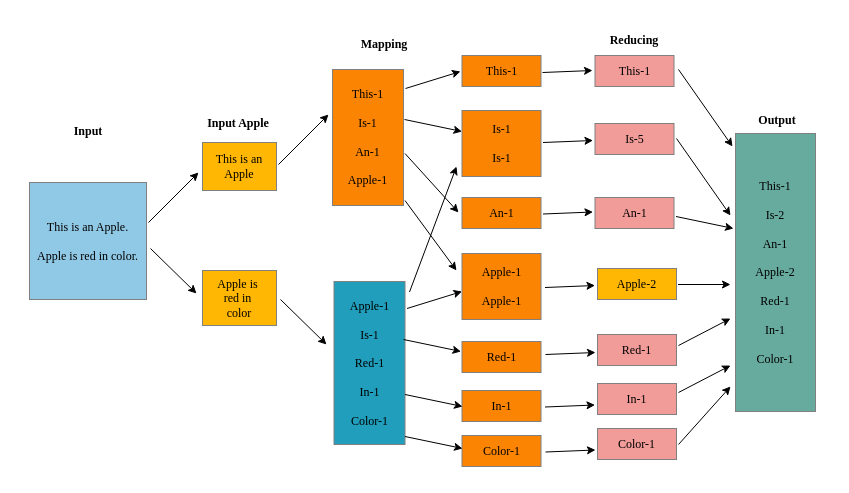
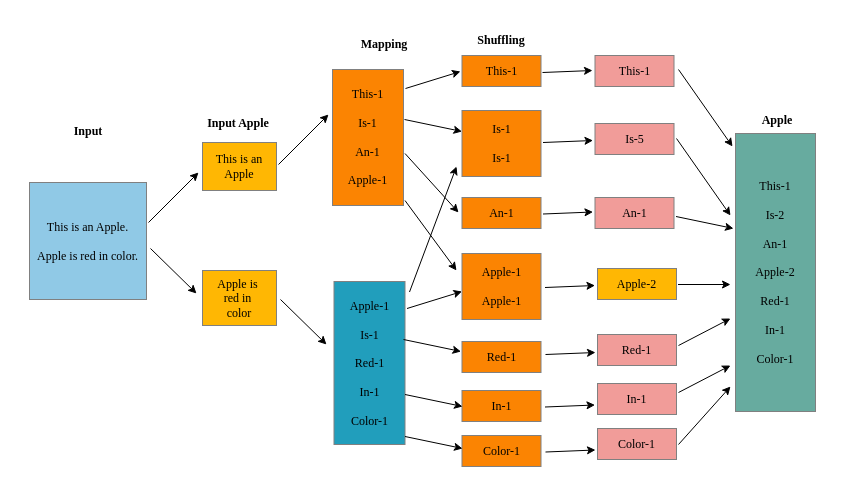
node "Shuffling": added
node "Reducing": removed
node "Output": label "Output" -> "Apple"
